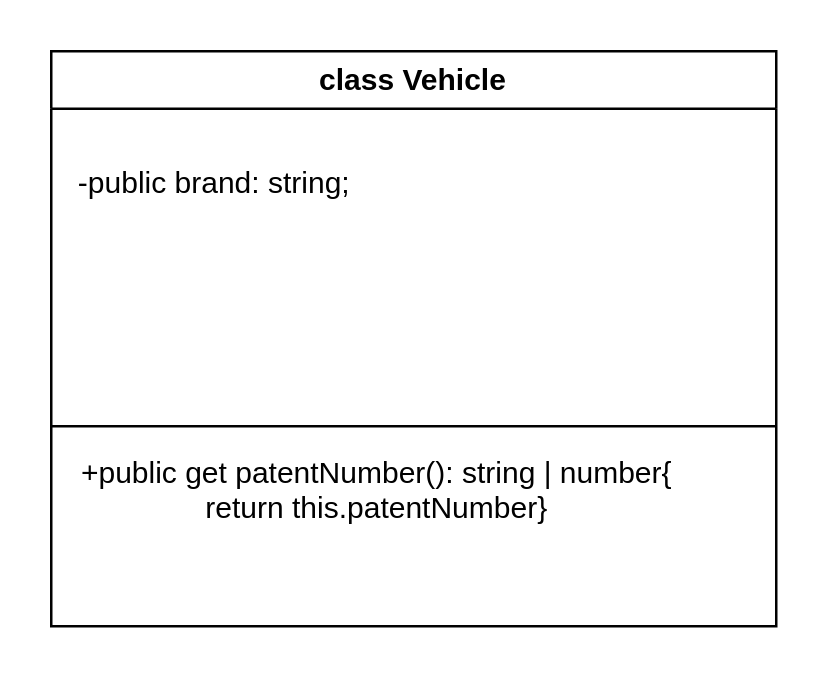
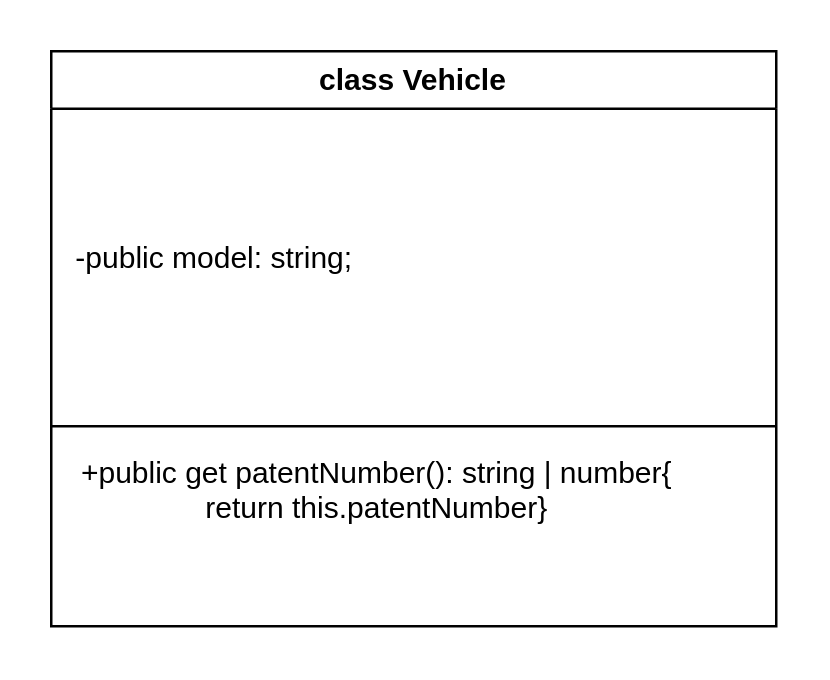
node "-public brand: string;": removed
node "-public model: string;": added
